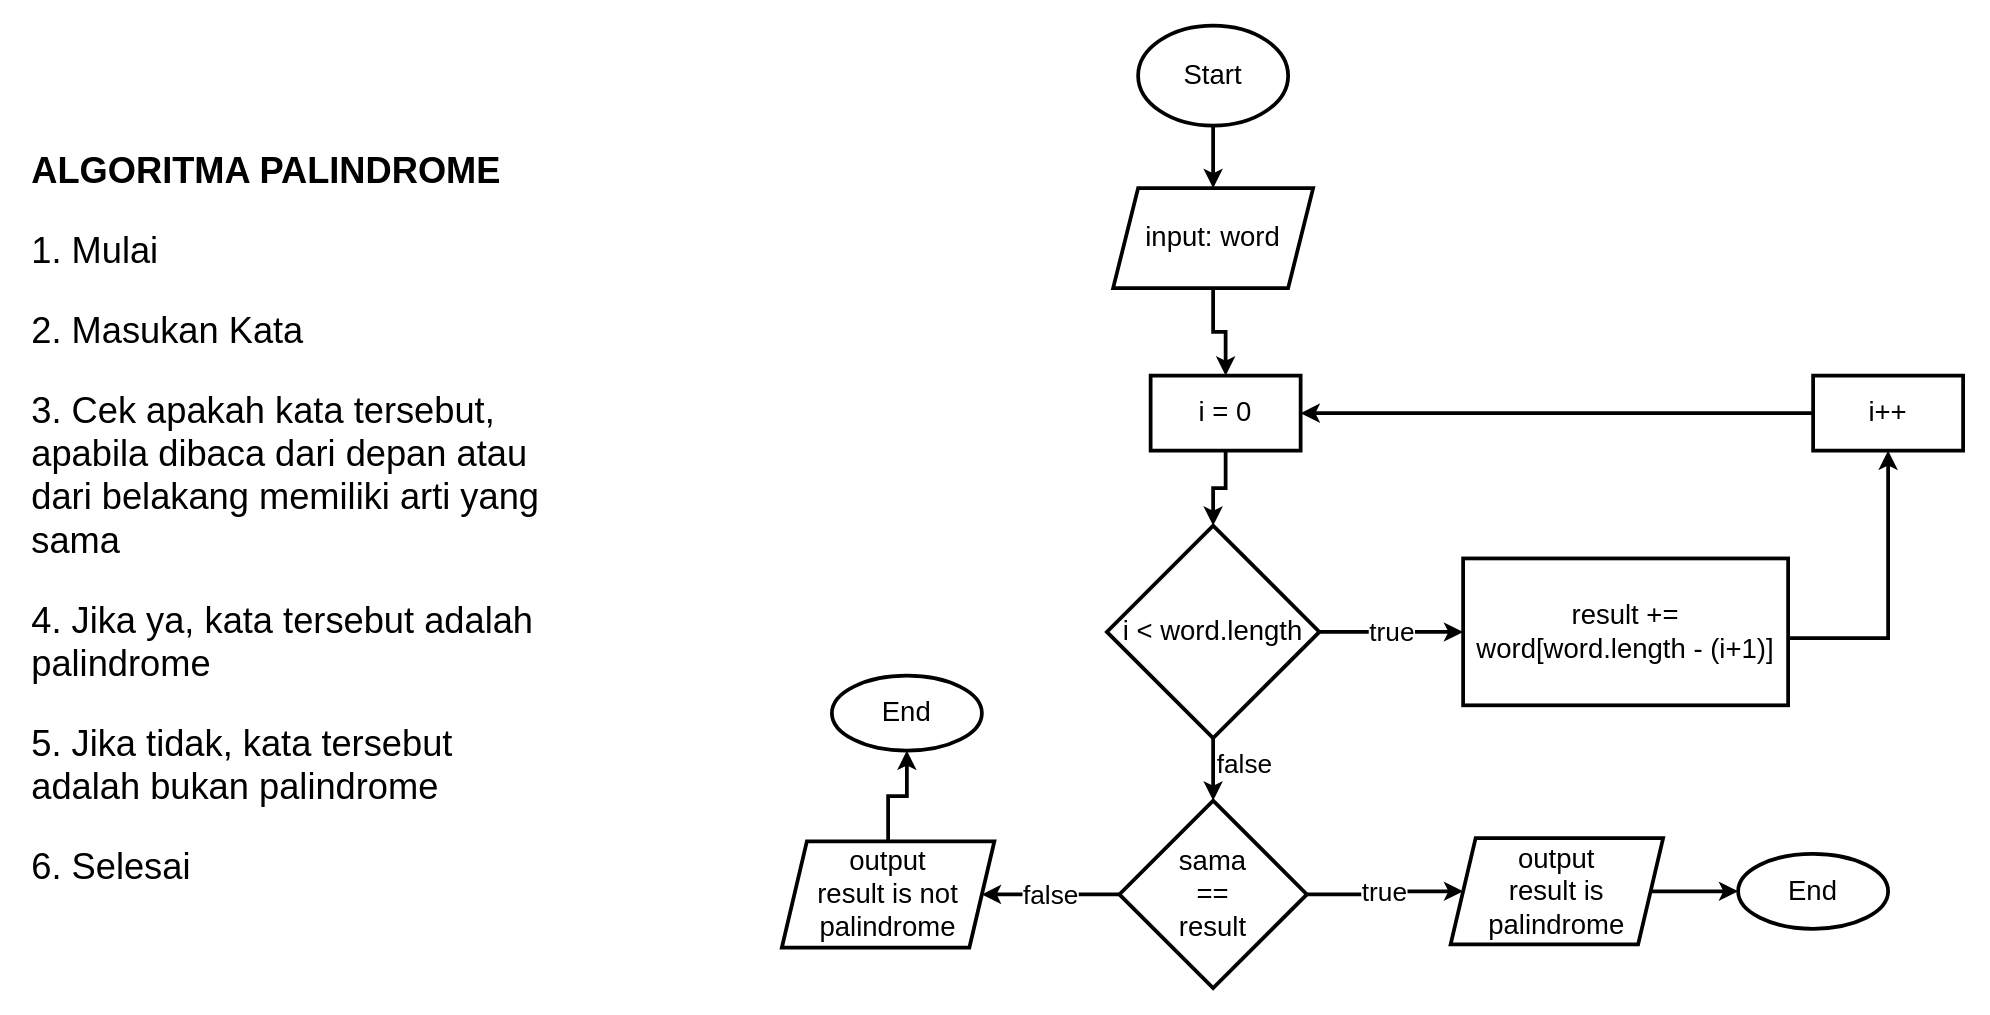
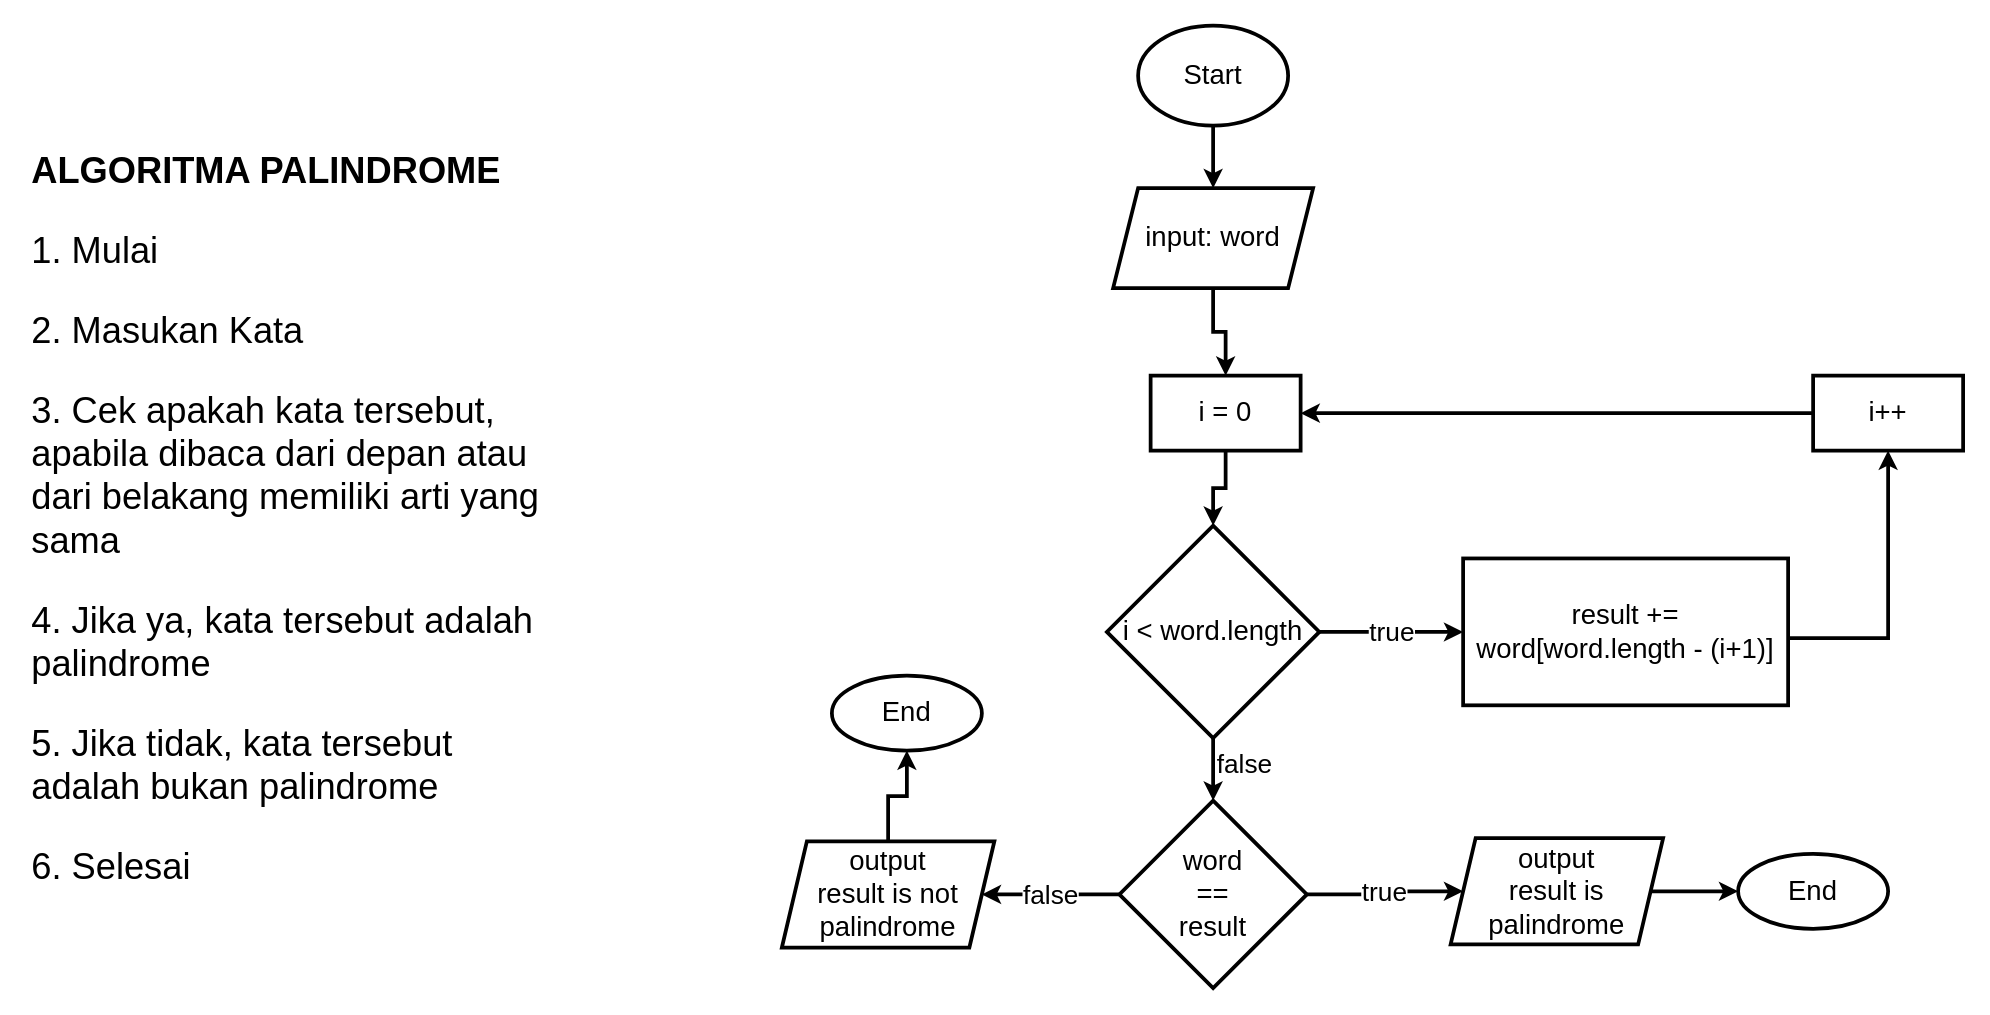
node "sama == result": label "sama == result" -> "word == result"
